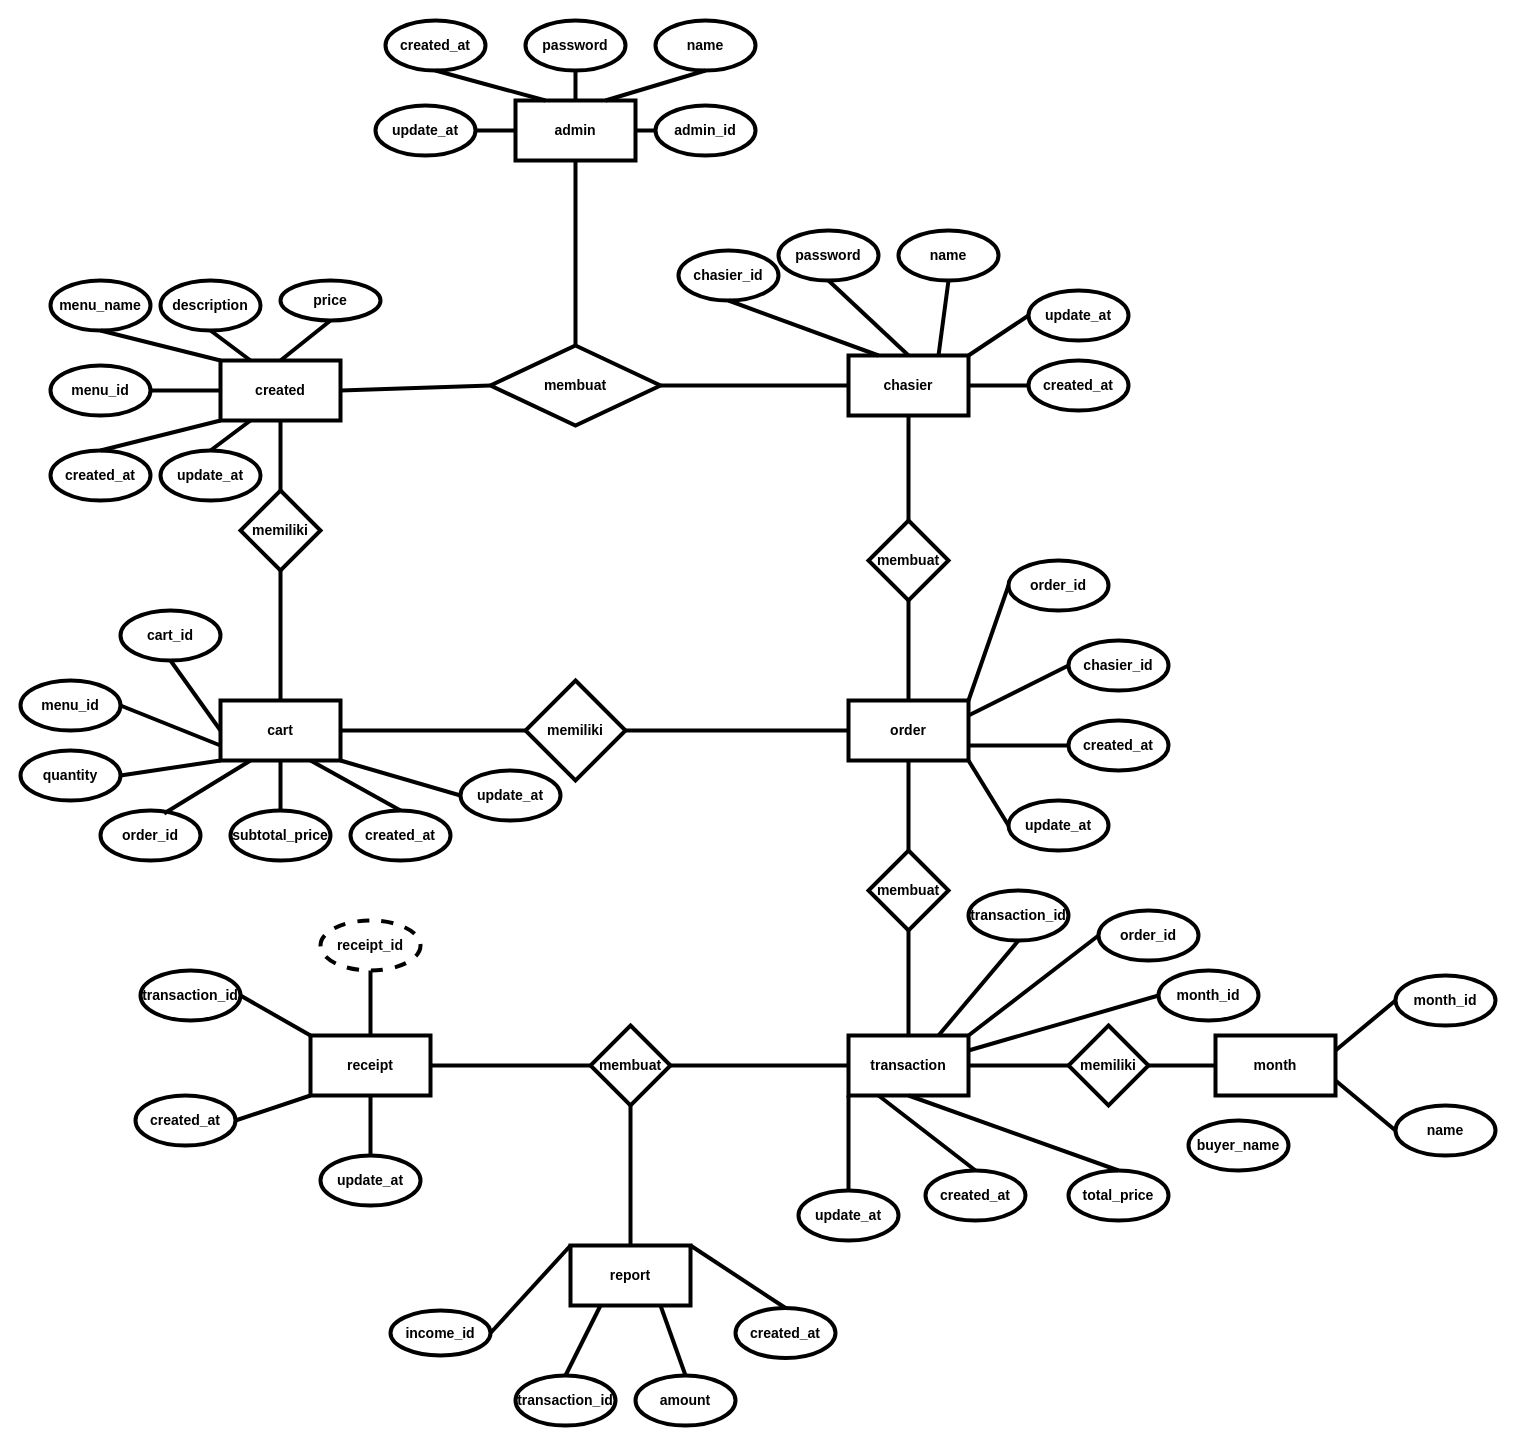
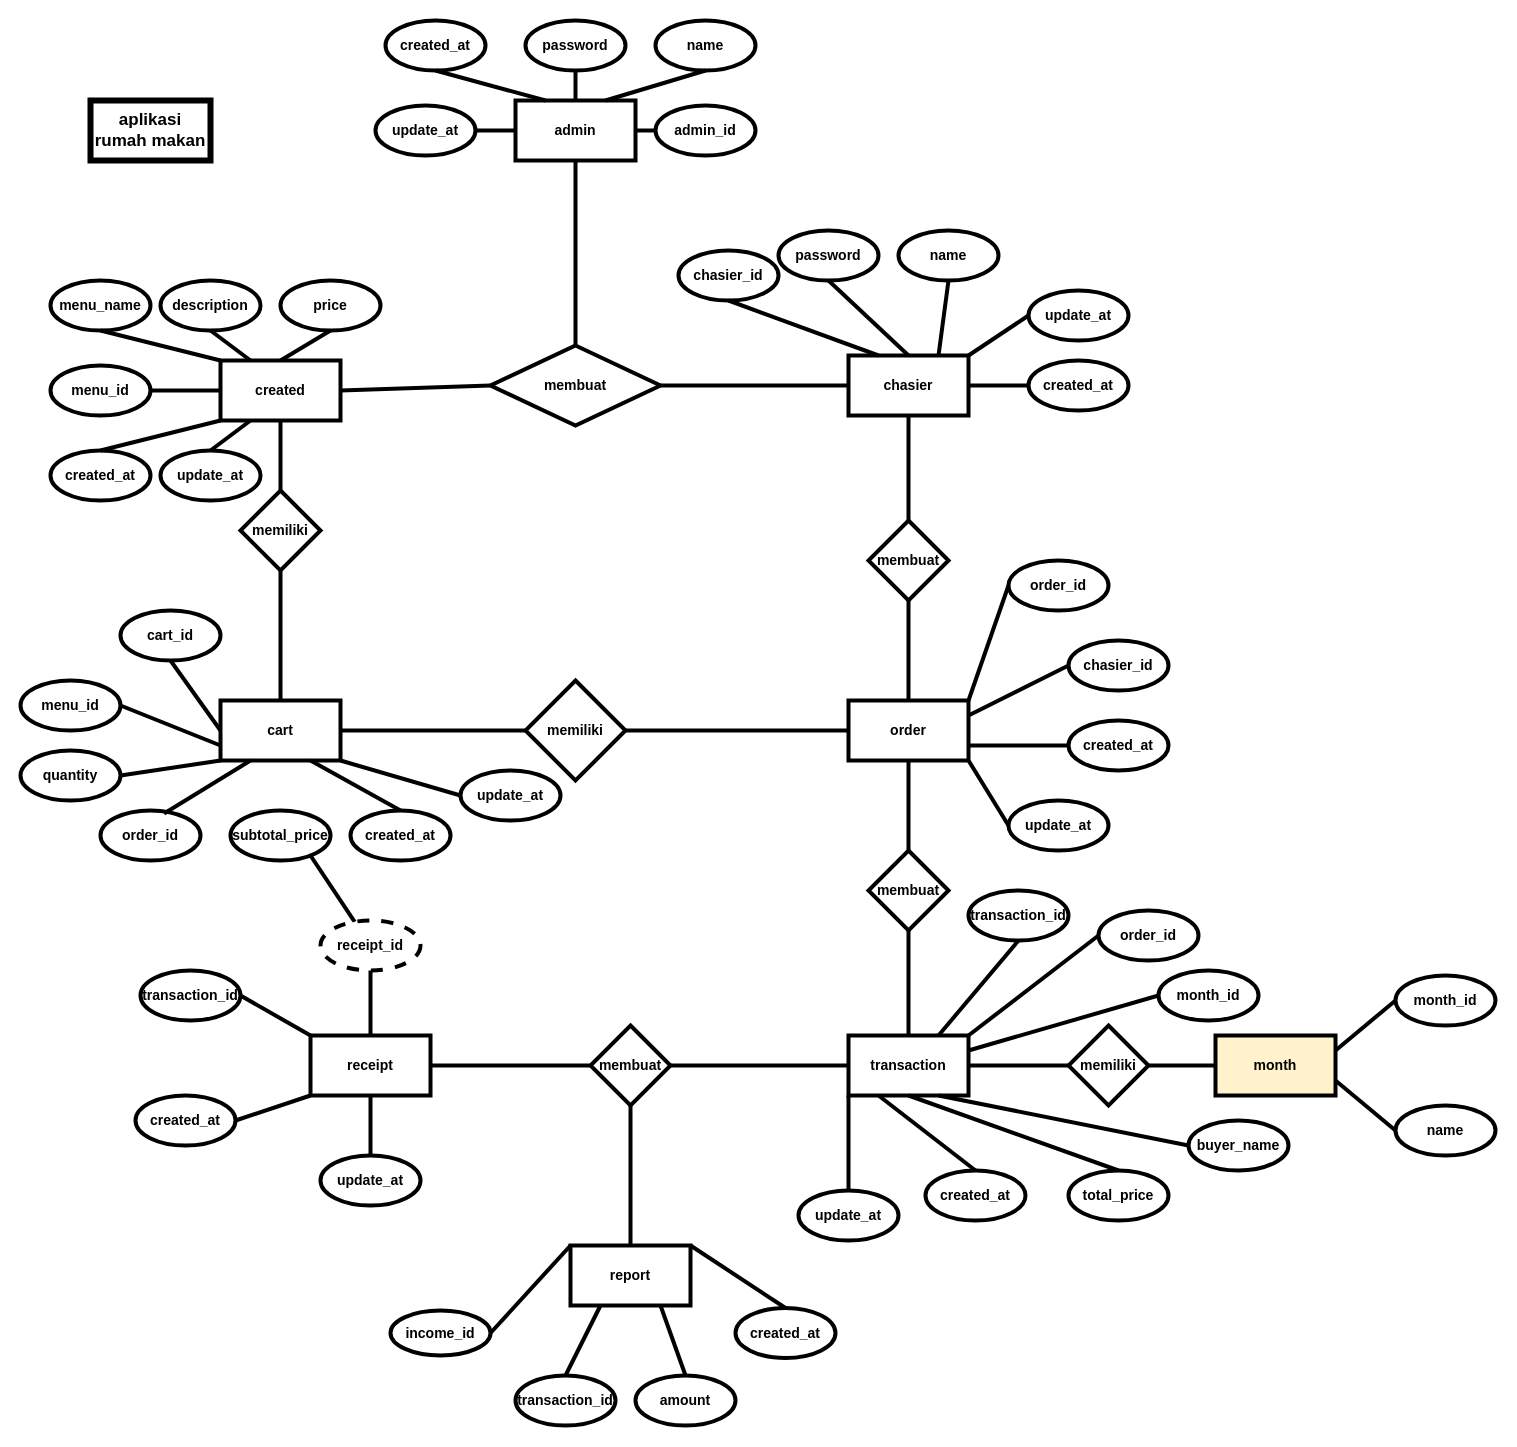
node "aplikasi rumah makan": added
node "price": size 100x40 -> 100x50
edge "cart" -- "subtotal_price": now "receipt_id" -- "subtotal_price"
node "month": fillcolor #ffffff -> #fff2cc
edge "transaction" -- "buyer_name": added
